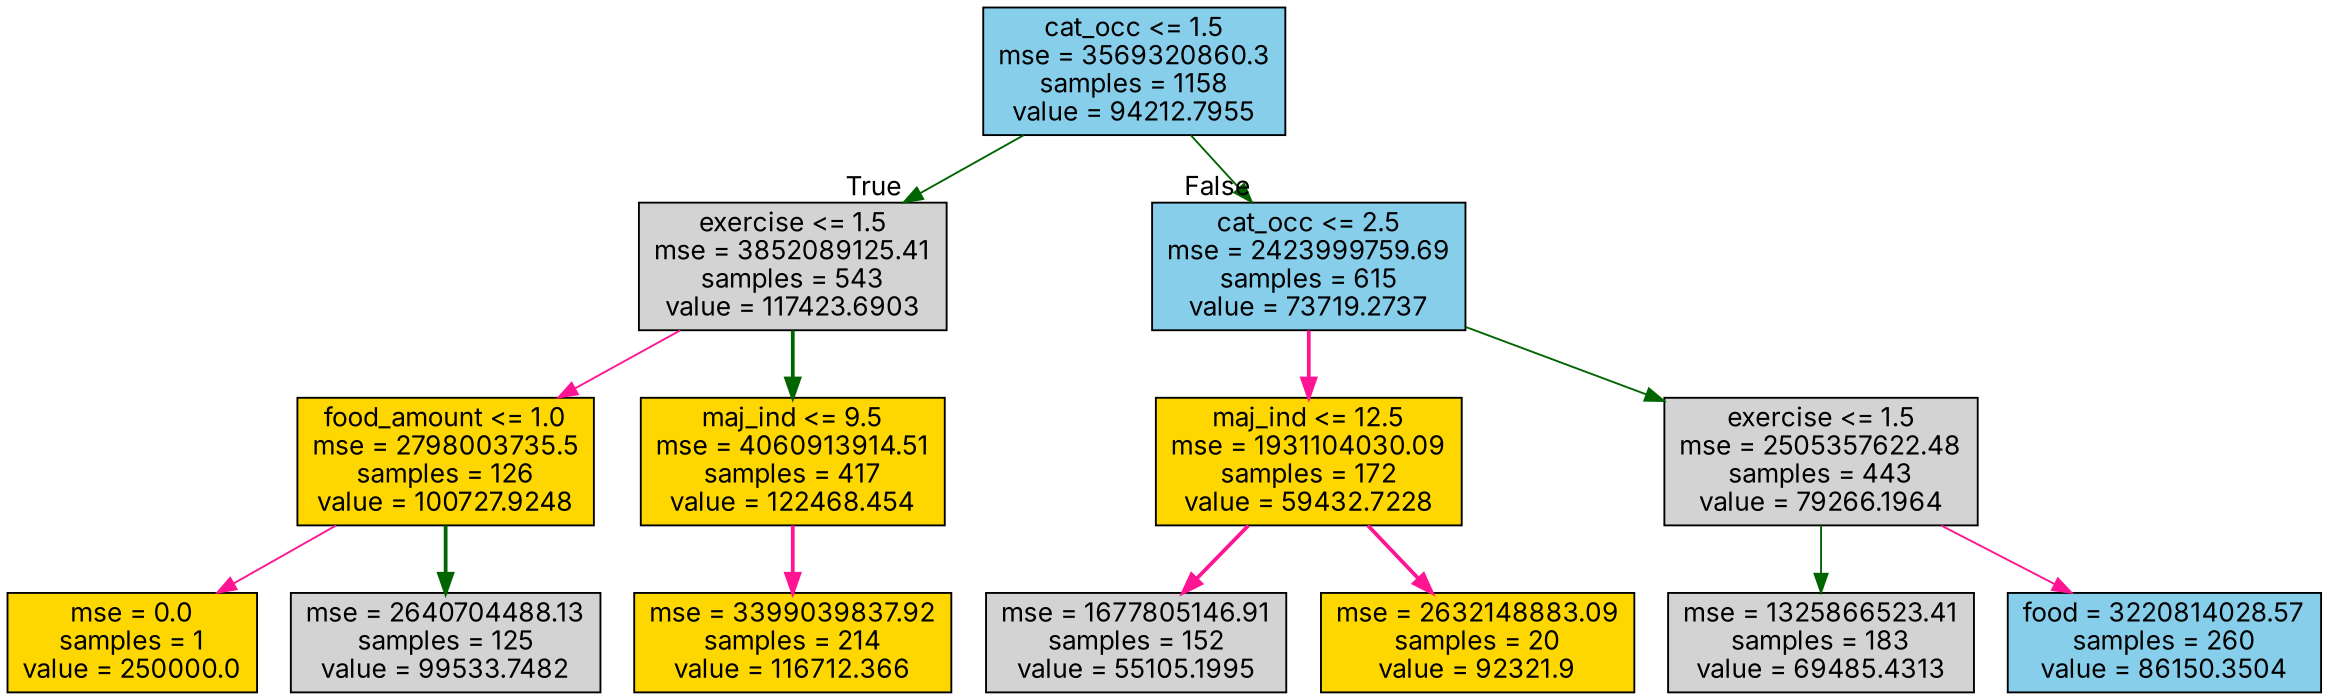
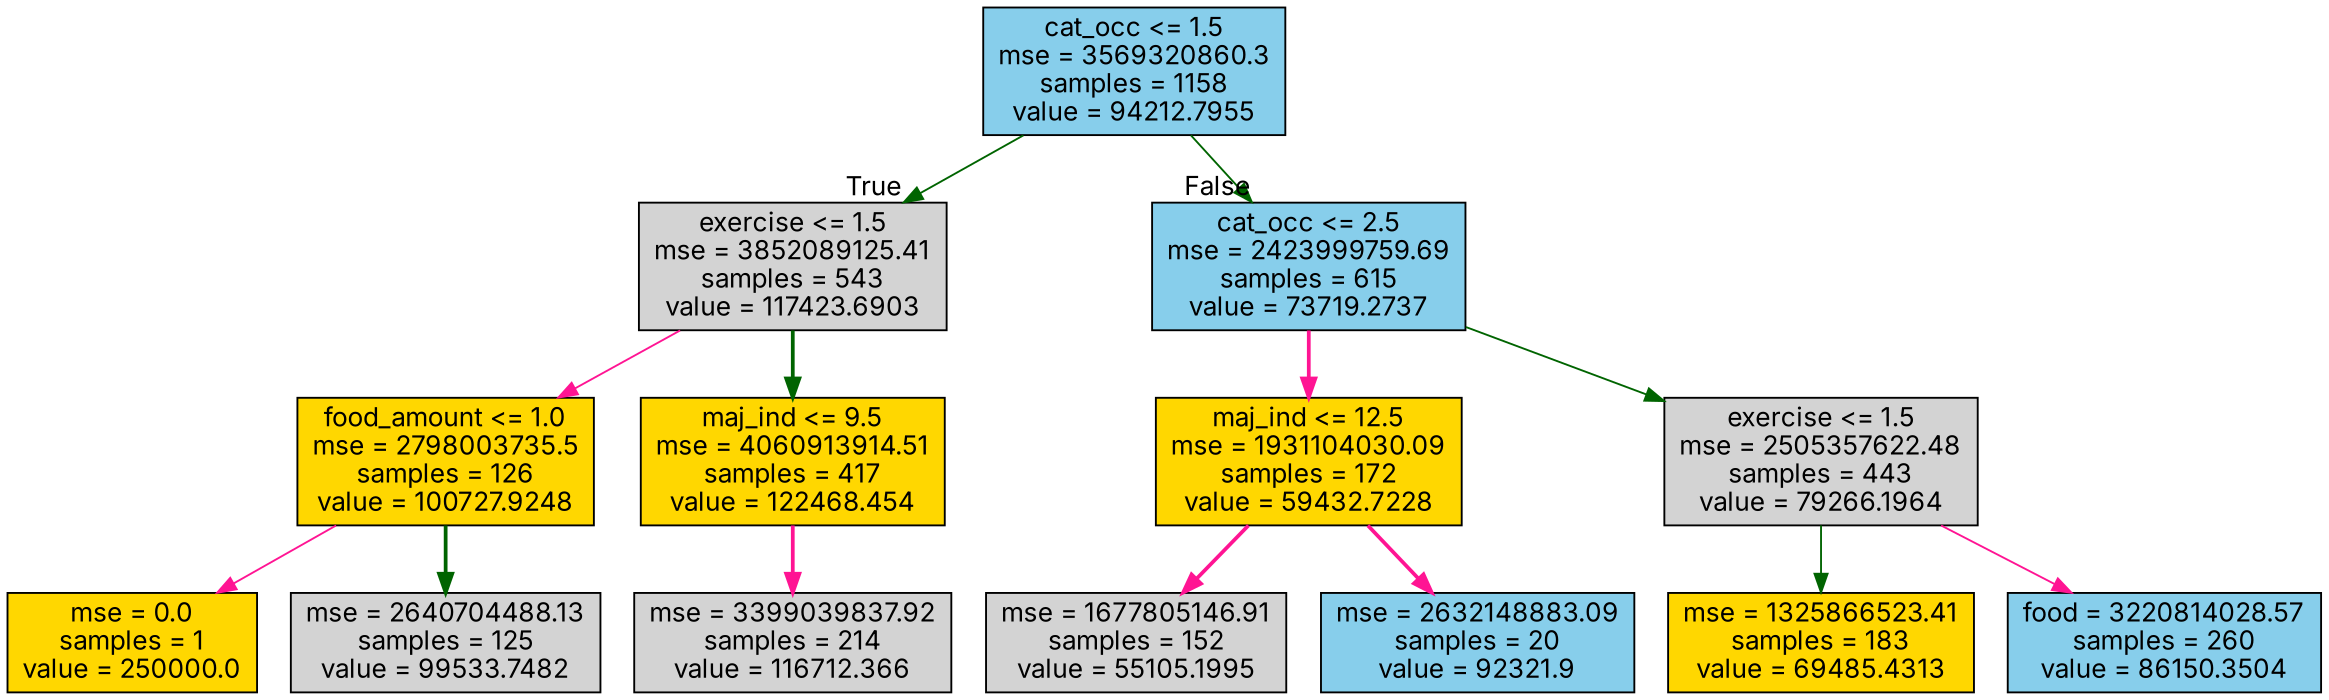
node "mse = 3399039837.92 samples = 214 value = 116712.366": fillcolor gold -> lightgrey
node "mse = 2632148883.09 samples = 20 value = 92321.9": fillcolor gold -> skyblue
node "mse = 1325866523.41 samples = 183 value = 69485.4313": fillcolor lightgrey -> gold
